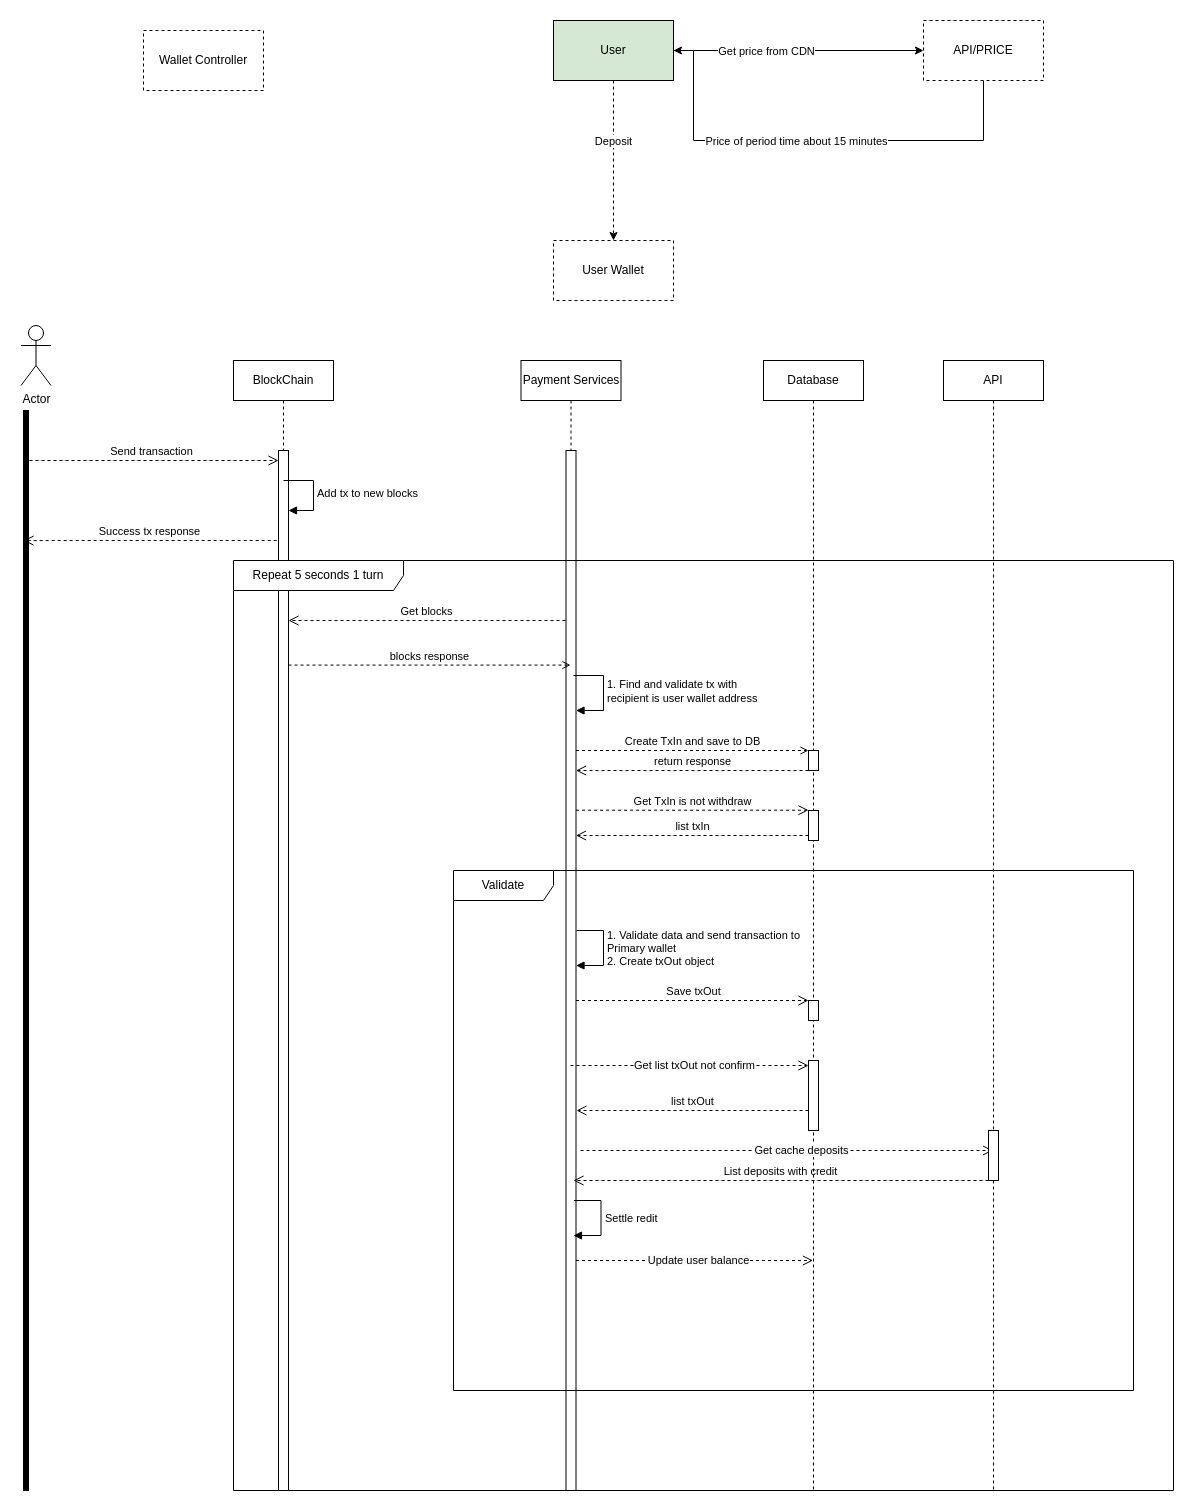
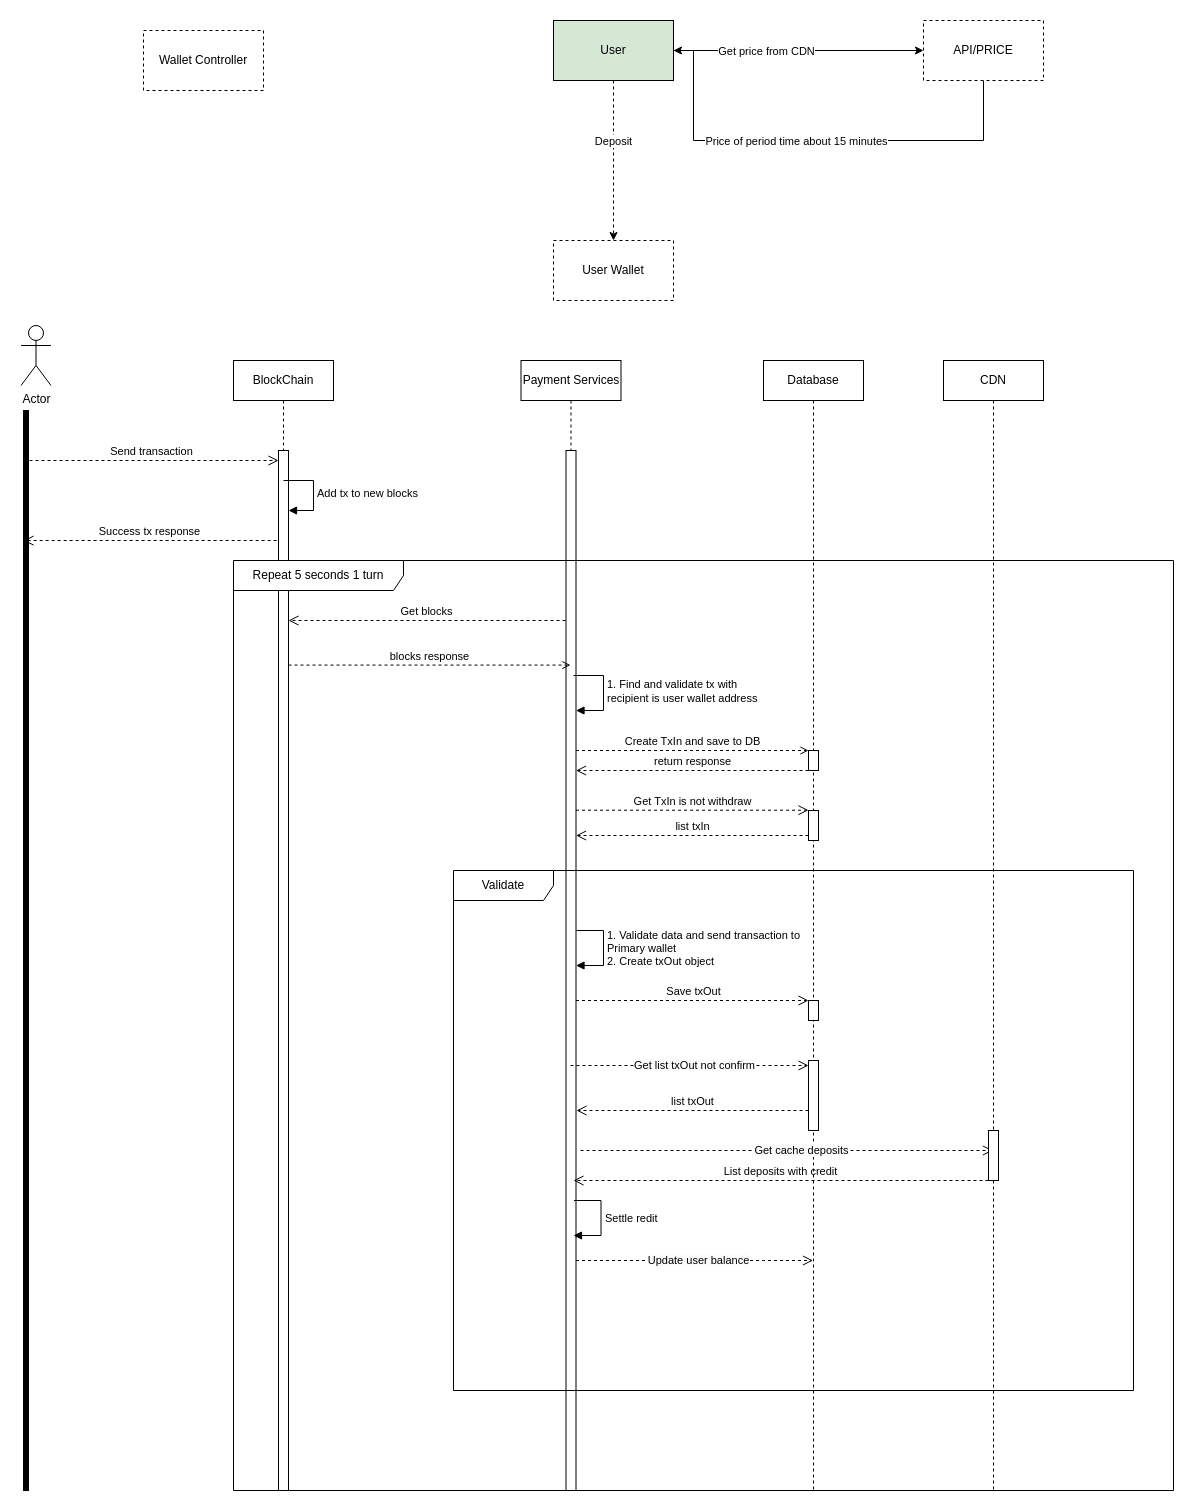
node "API": label "API" -> "CDN"
